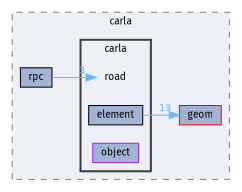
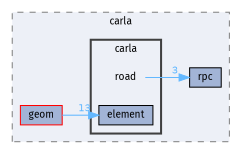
edge "rpc" -> "road": reversed
edge "element" -> "geom": reversed
node "object": removed
